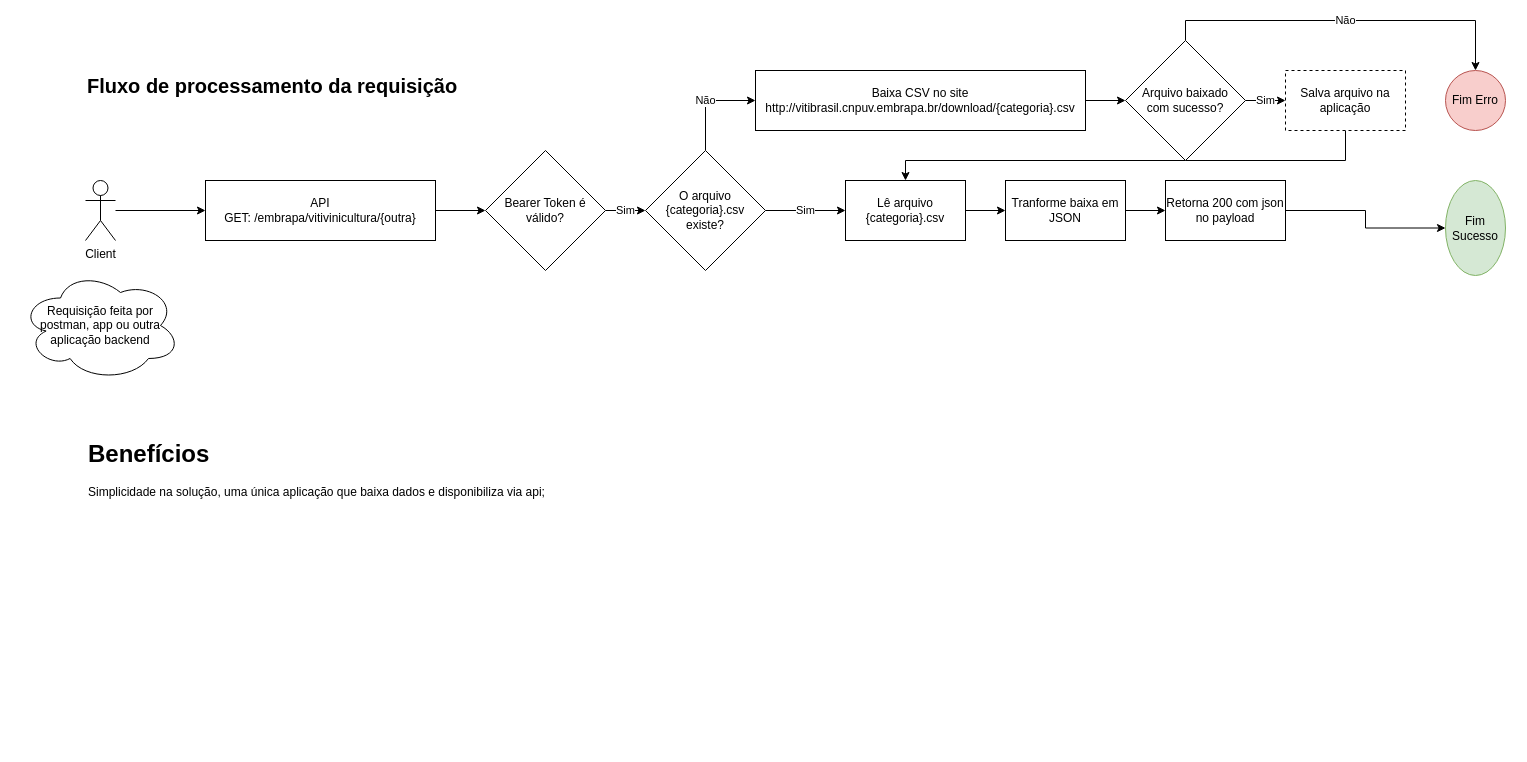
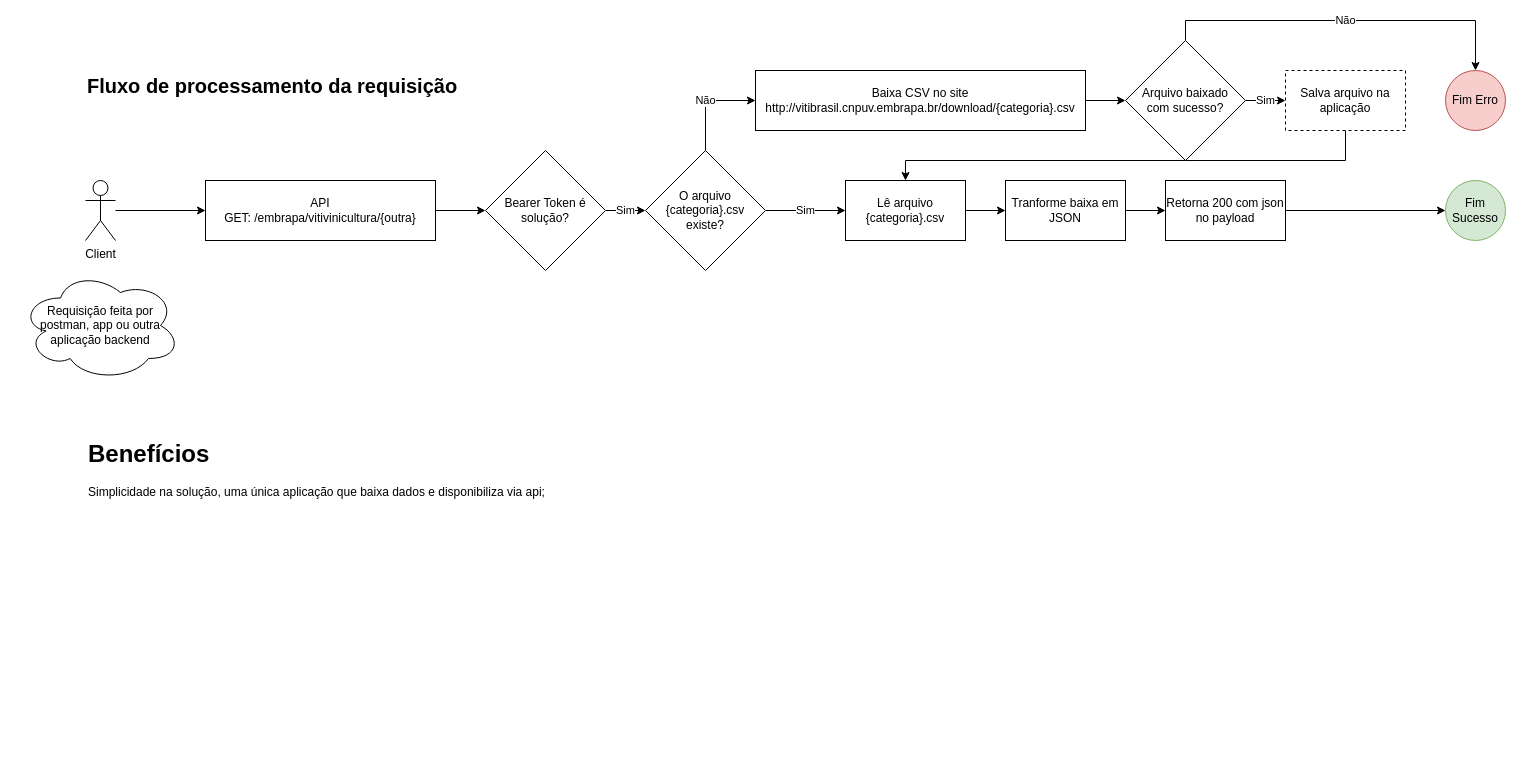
node "Bearer Token é válido?": label "Bearer Token é válido?" -> "Bearer Token é solução?"
node "Fim Sucesso": size 60x95 -> 60x60
